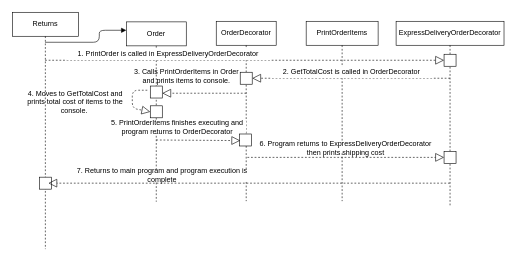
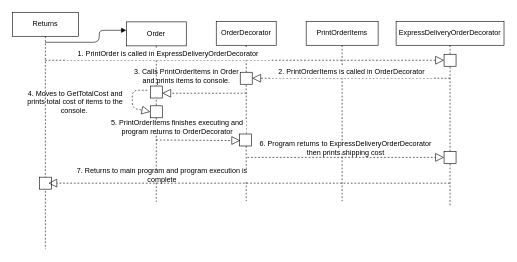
node "2. GetTotalCost is called in OrderDecorator": label "2. GetTotalCost is called in OrderDecorator" -> "2. PrintOrderItems is called in OrderDecorator"
